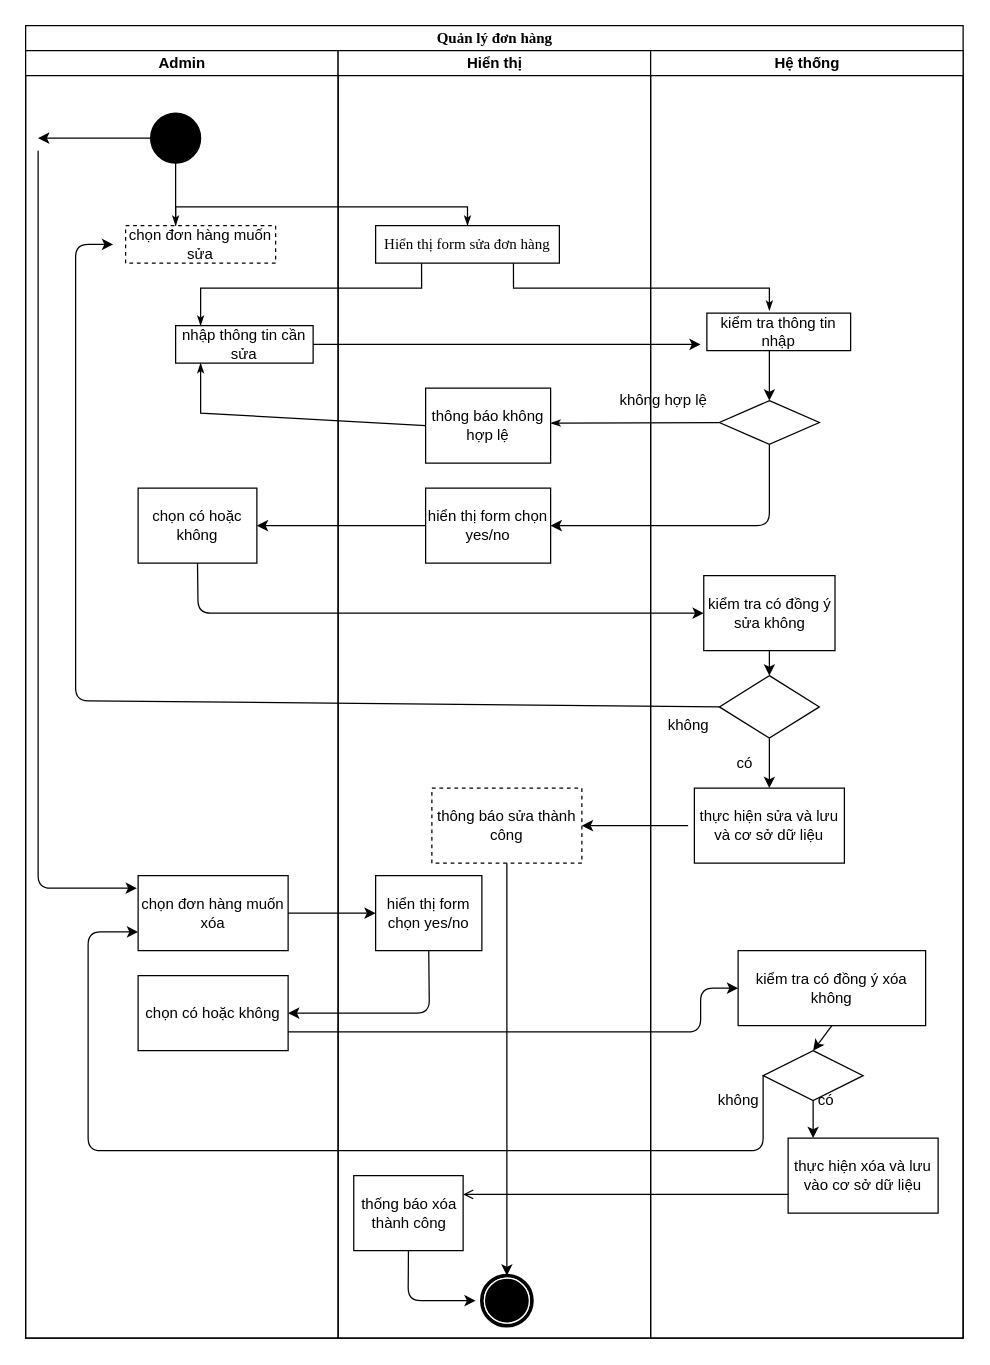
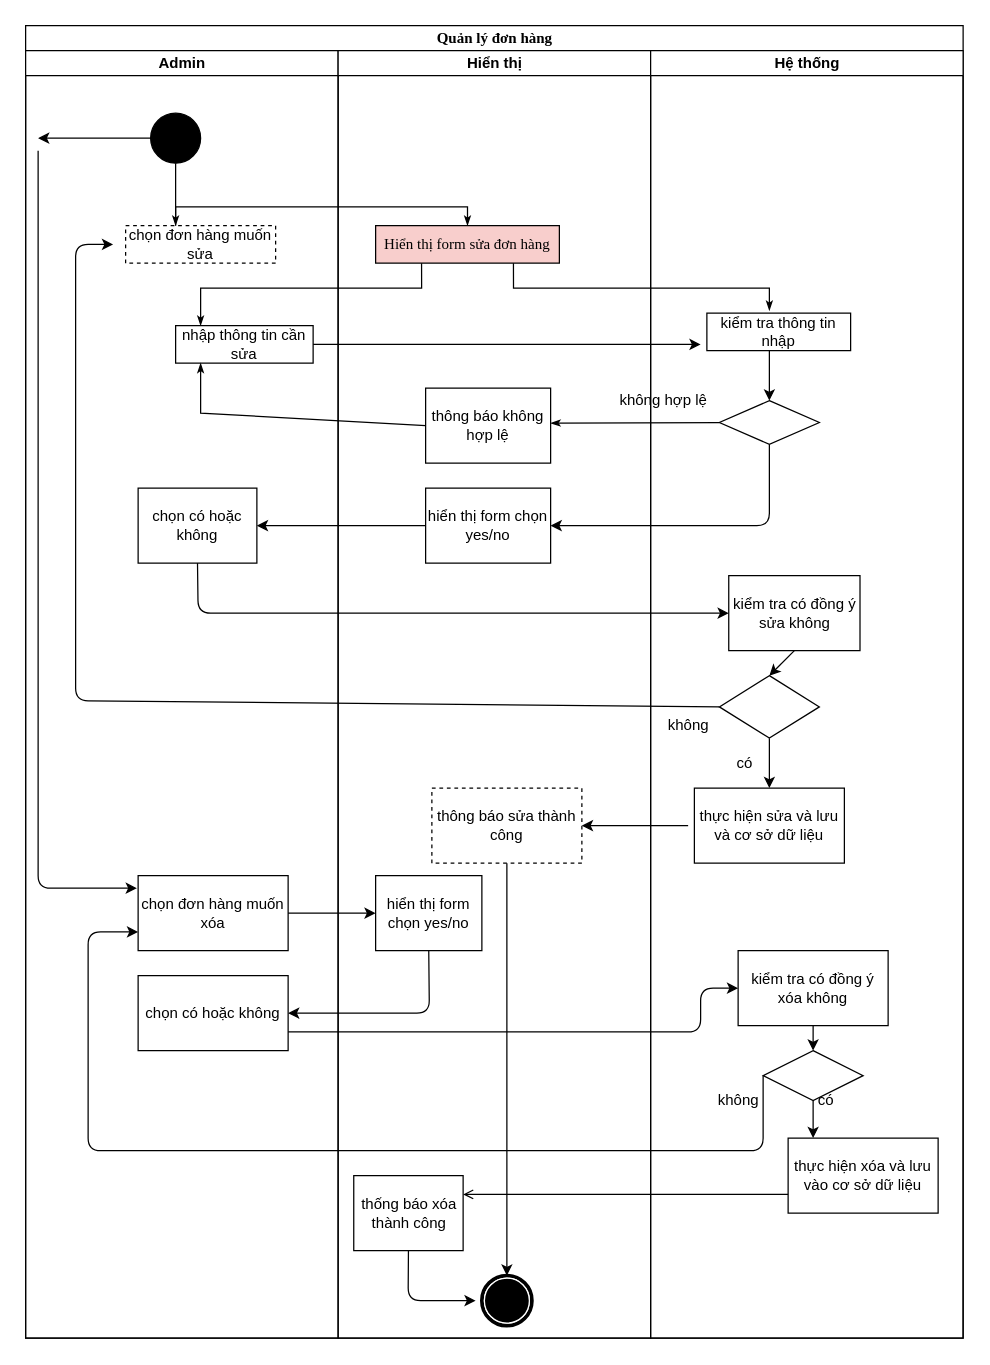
node "Hiển thị form sửa đơn hàng": fillcolor #ffffff -> #f8cecc
node "kiểm tra có đồng ý sửa không": moved (769, 613) -> (794, 613)
node "kiểm tra có đồng ý xóa không": size 188x75 -> 150x75
